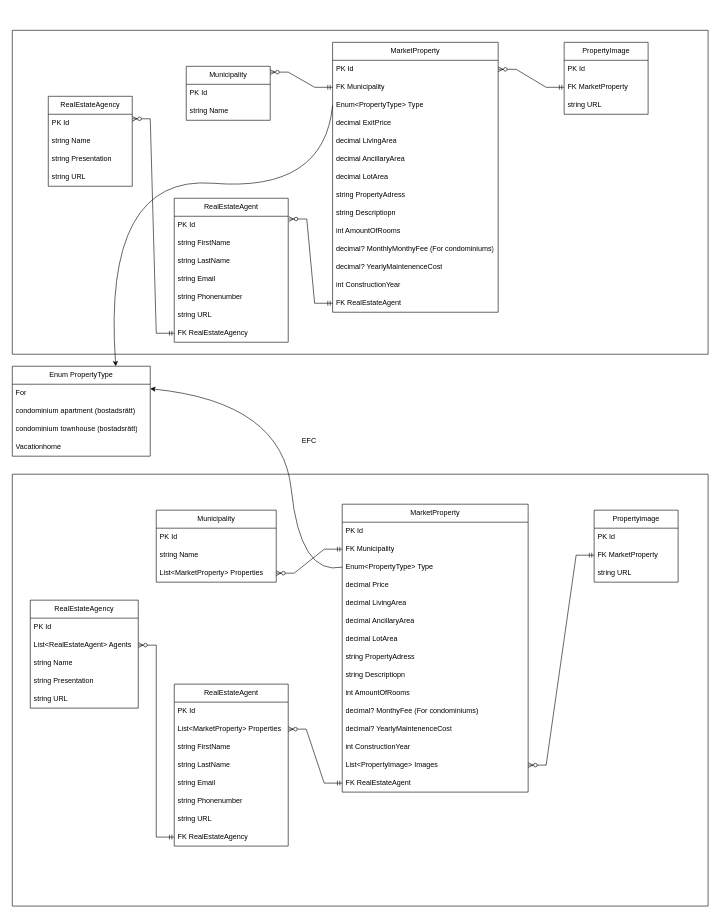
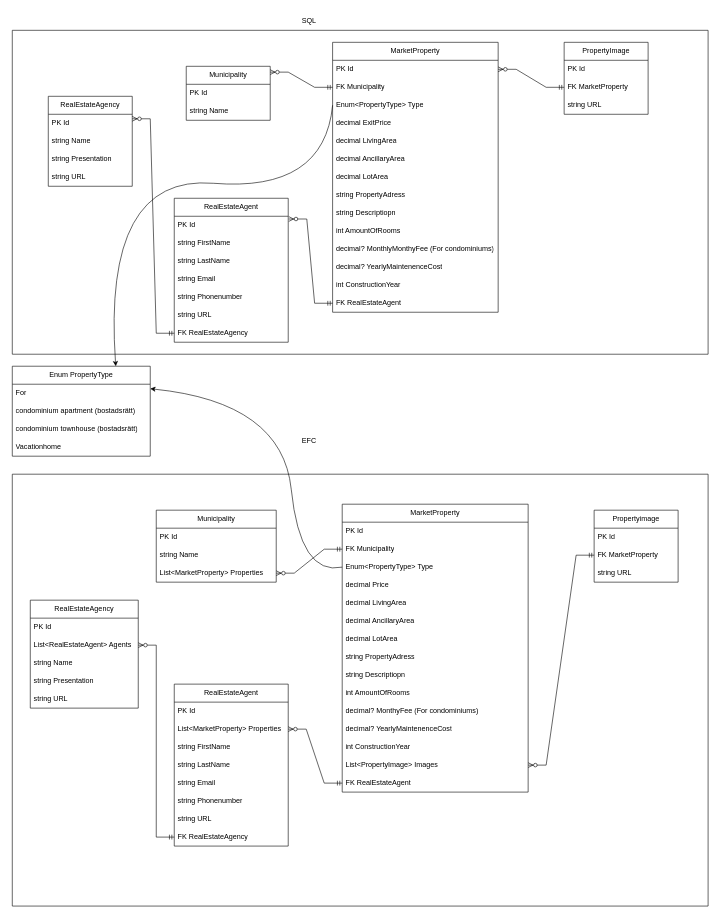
node "SQL": added
